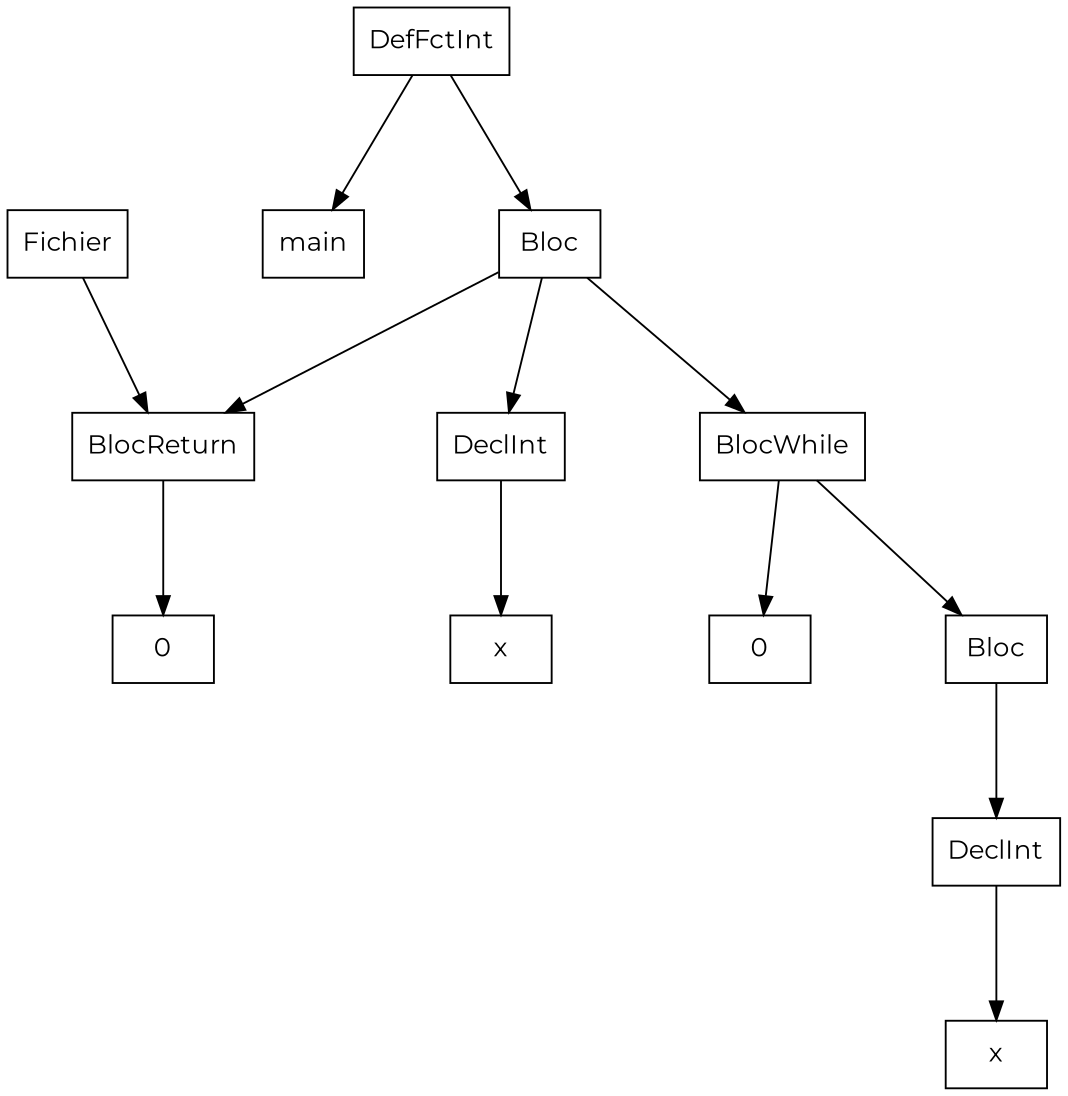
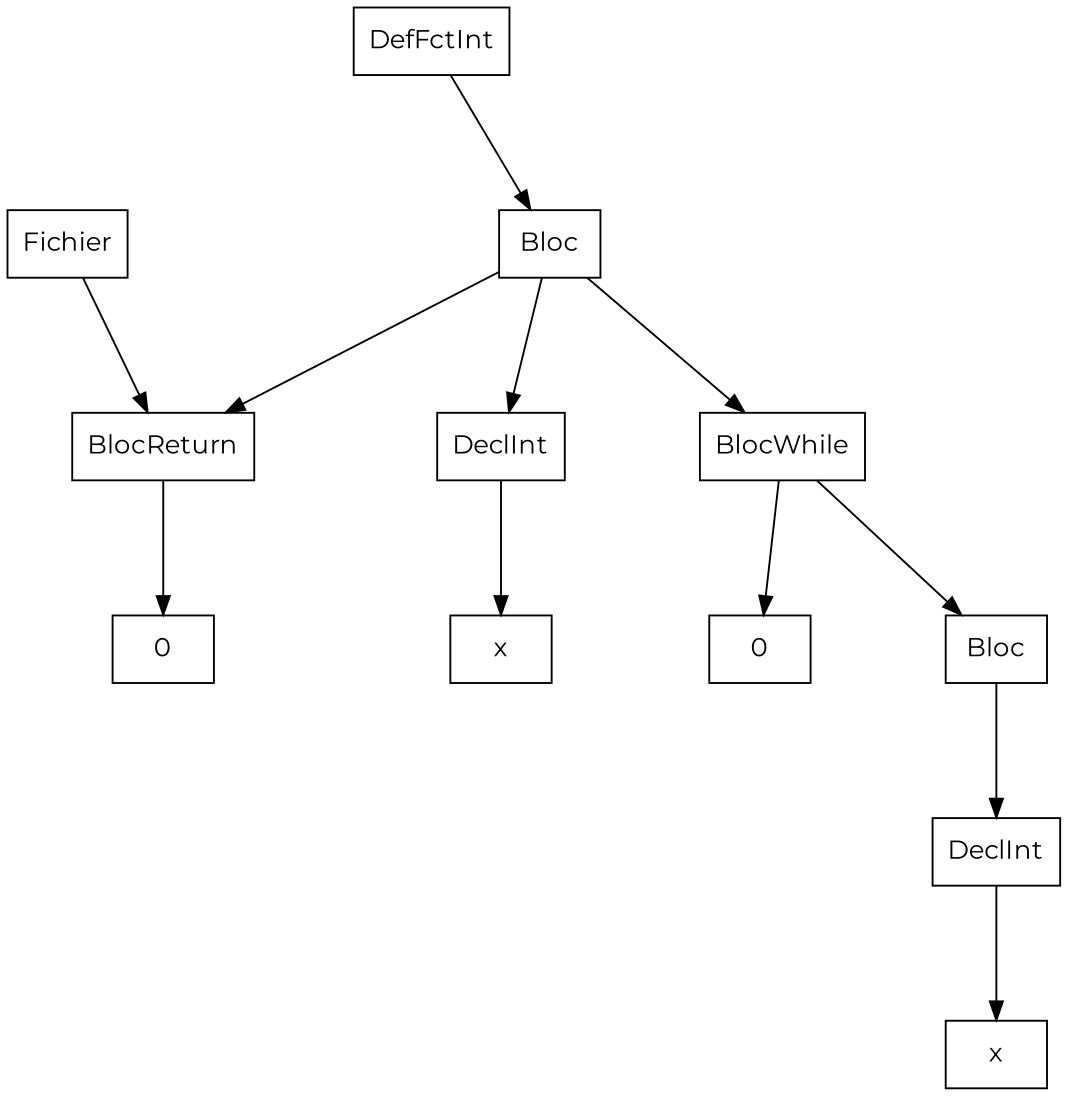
node "main": removed
